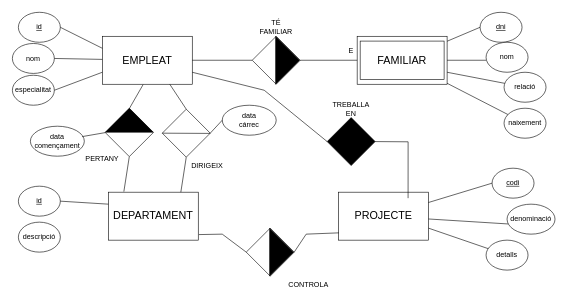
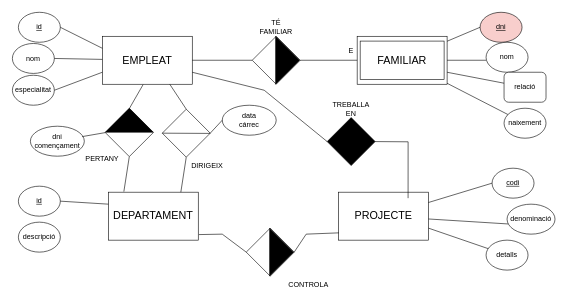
node "dni": fillcolor #ffffff -> #f8cecc
node "relació": shape ellipse -> rounded rectangle
node "data començament": label "data començament" -> "dni començament"
